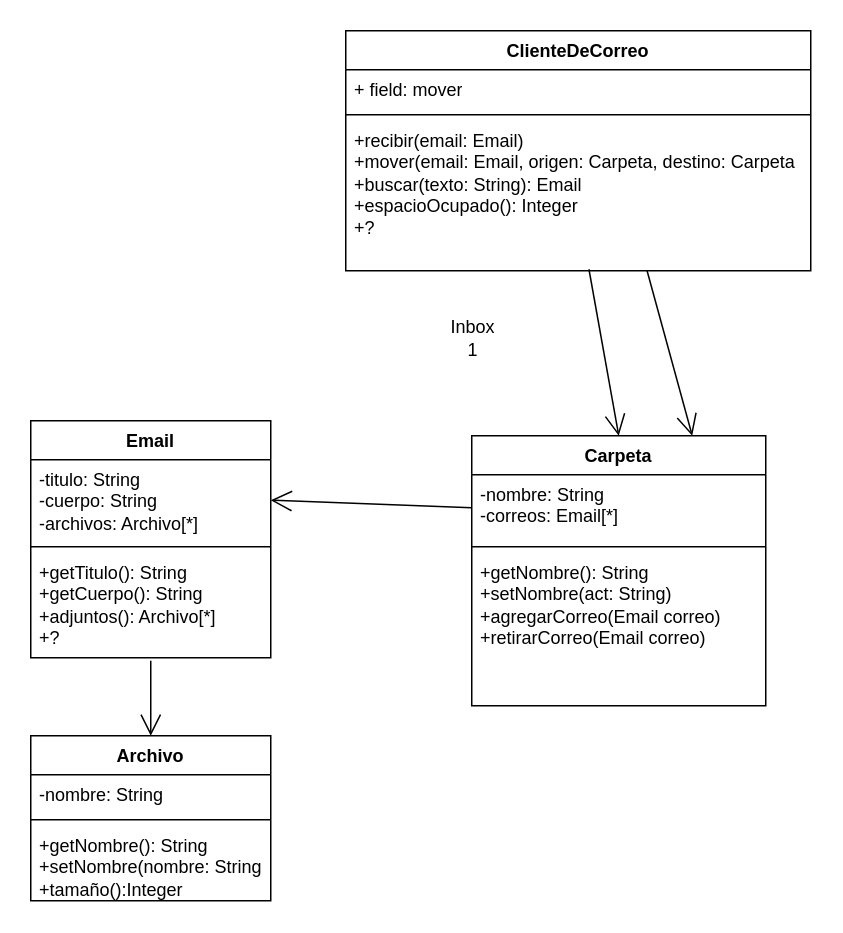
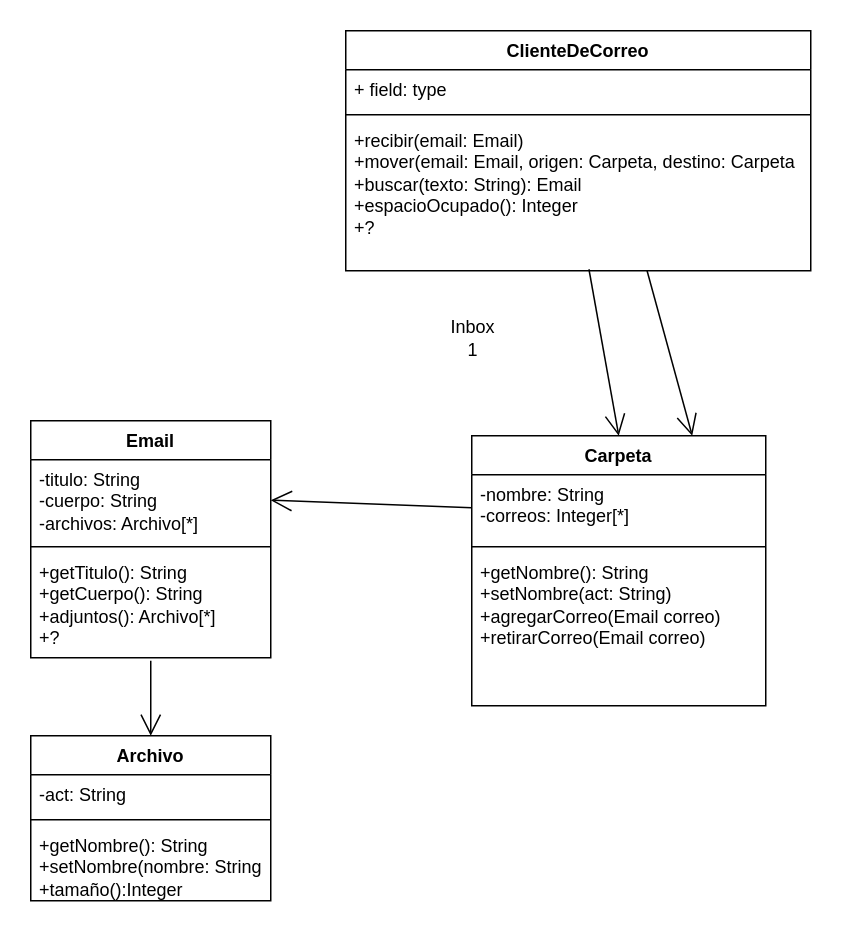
node "+ field: mover": label "+ field: mover" -> "+ field: type"
node "-nombre: String -correos: Email[*]": label "-nombre: String -correos: Email[*]" -> "-nombre: String -correos: Integer[*]"
node "-nombre: String": label "-nombre: String" -> "-act: String"
